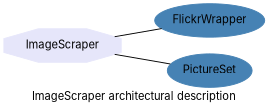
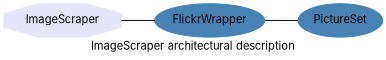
edge "ImageScraper" -- "PictureSet": now "FlickrWrapper" -- "PictureSet"
